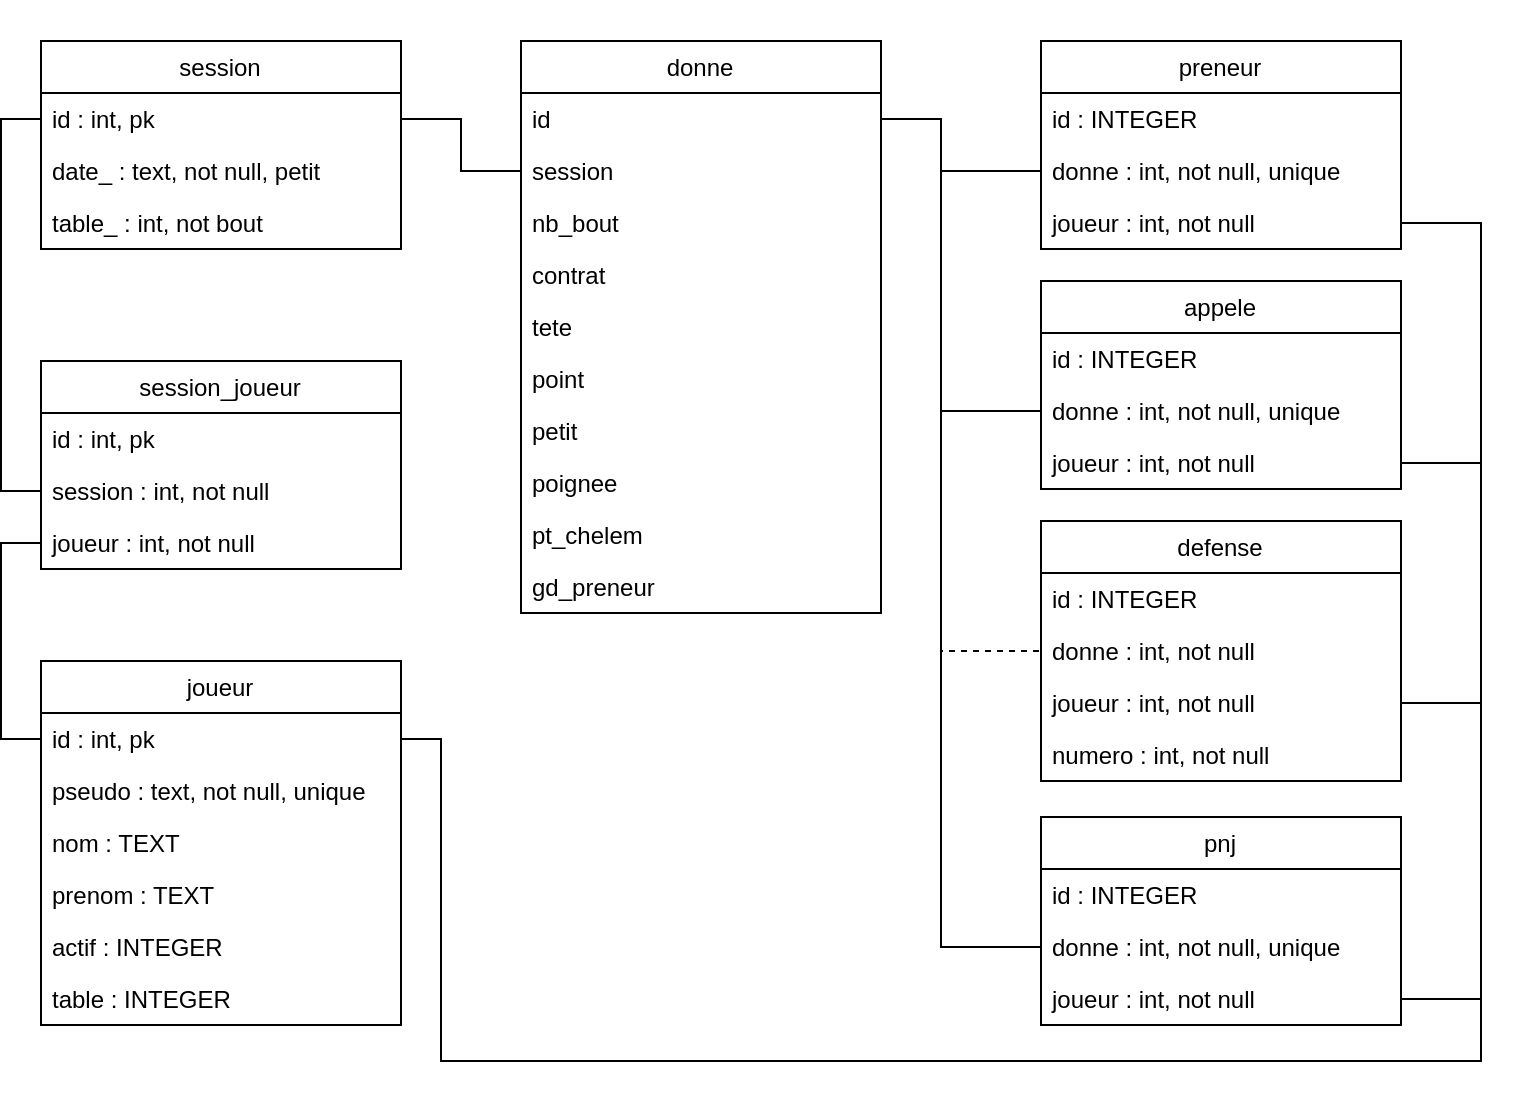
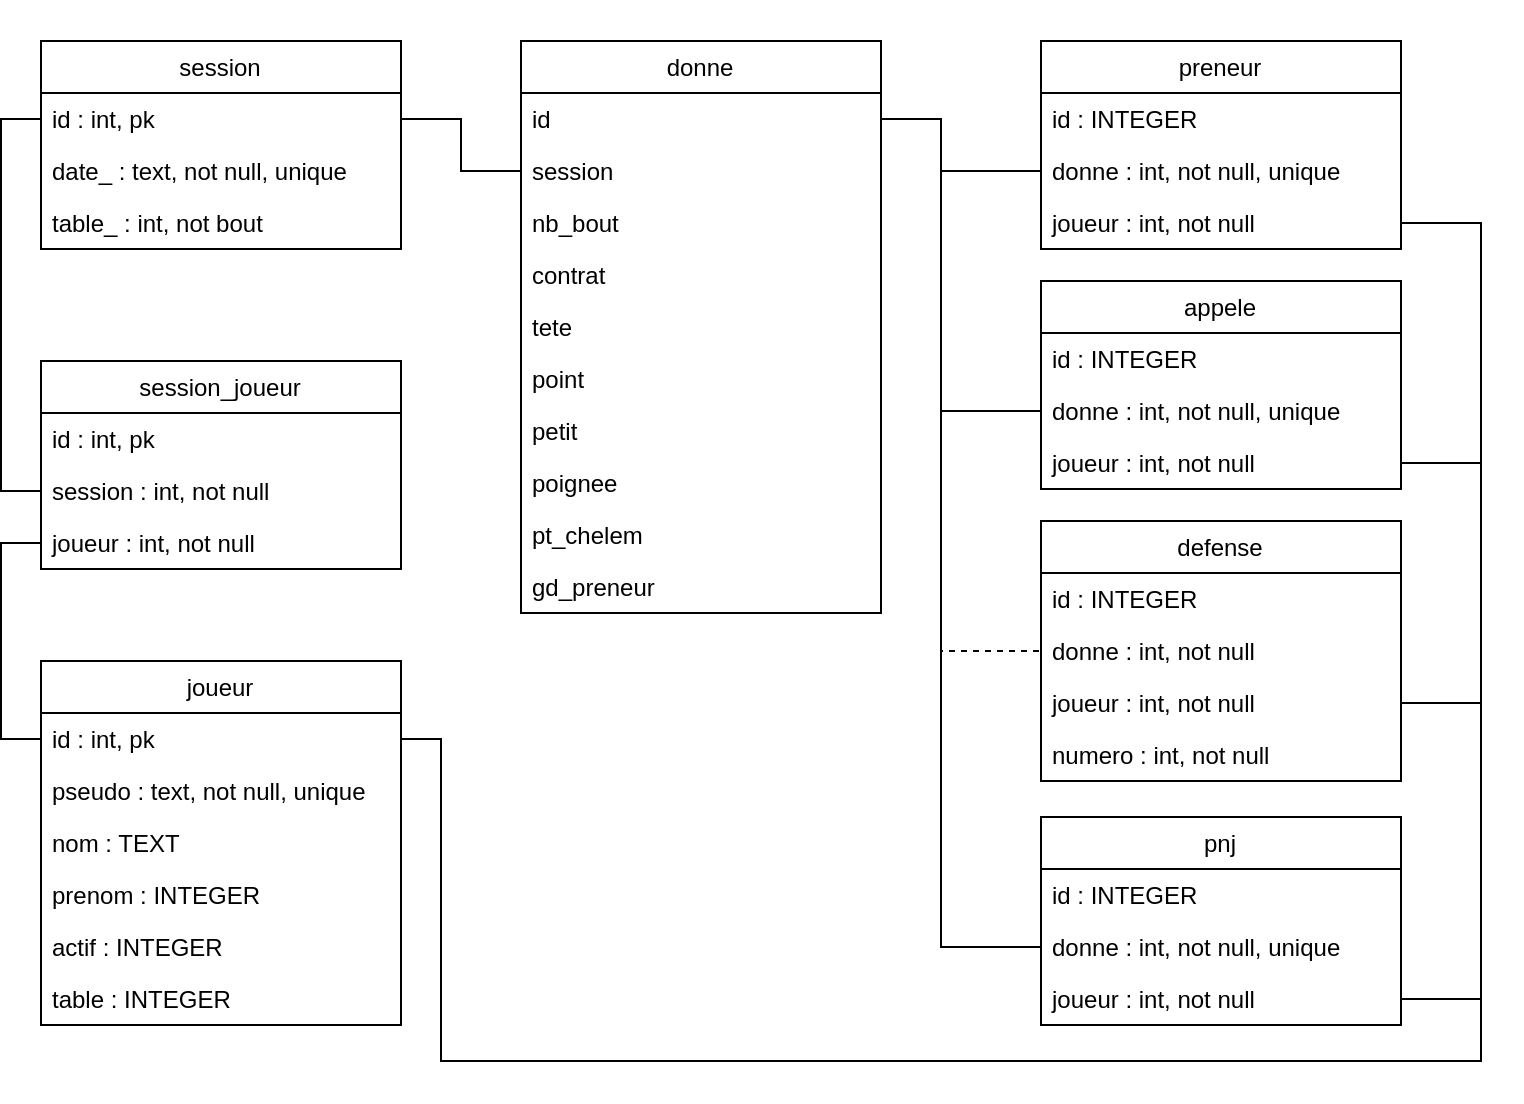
node "date_ : text, not null, petit": label "date_ : text, not null, petit" -> "date_ : text, not null, unique"
node "prenom : TEXT": label "prenom : TEXT" -> "prenom : INTEGER"
